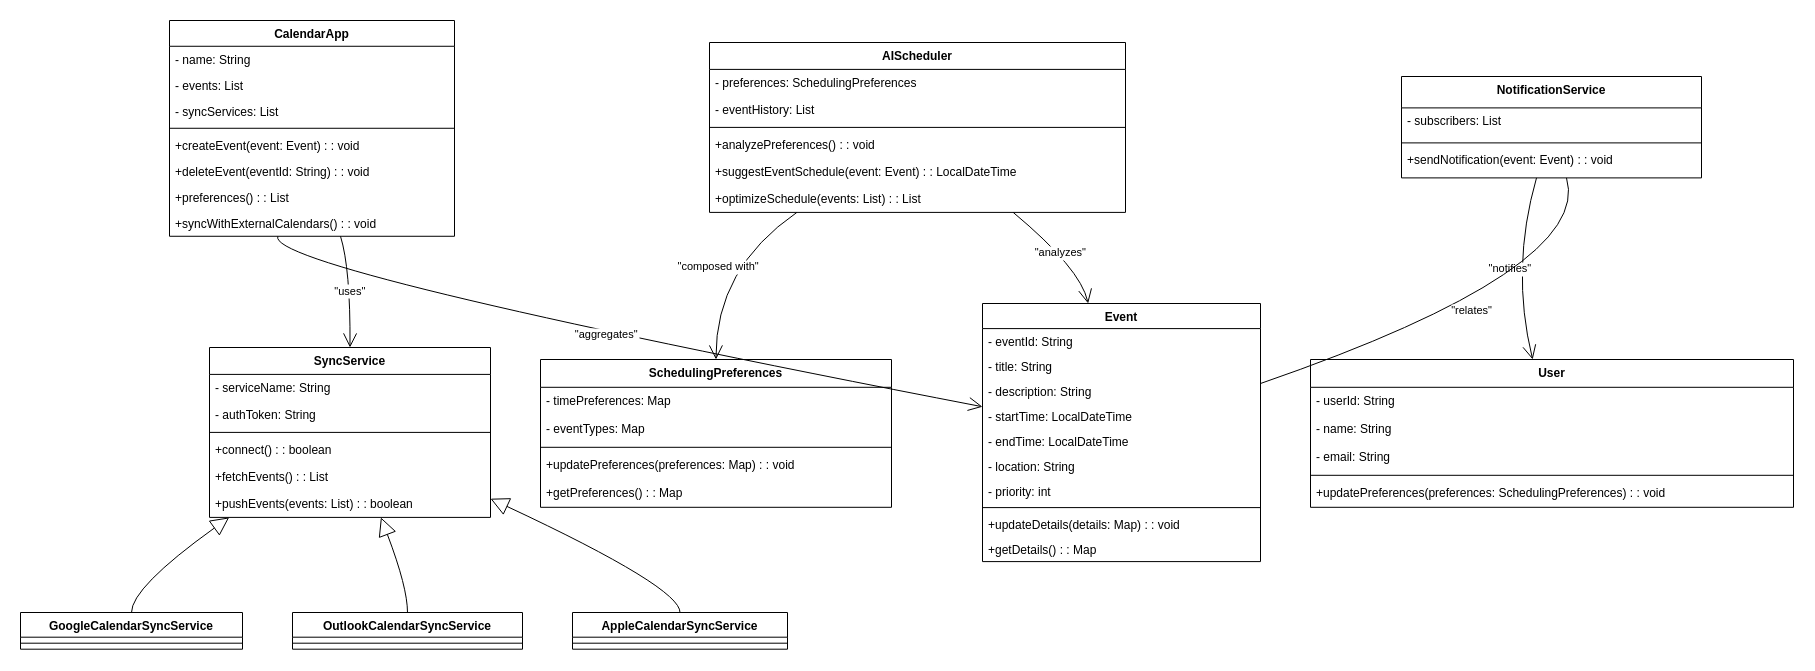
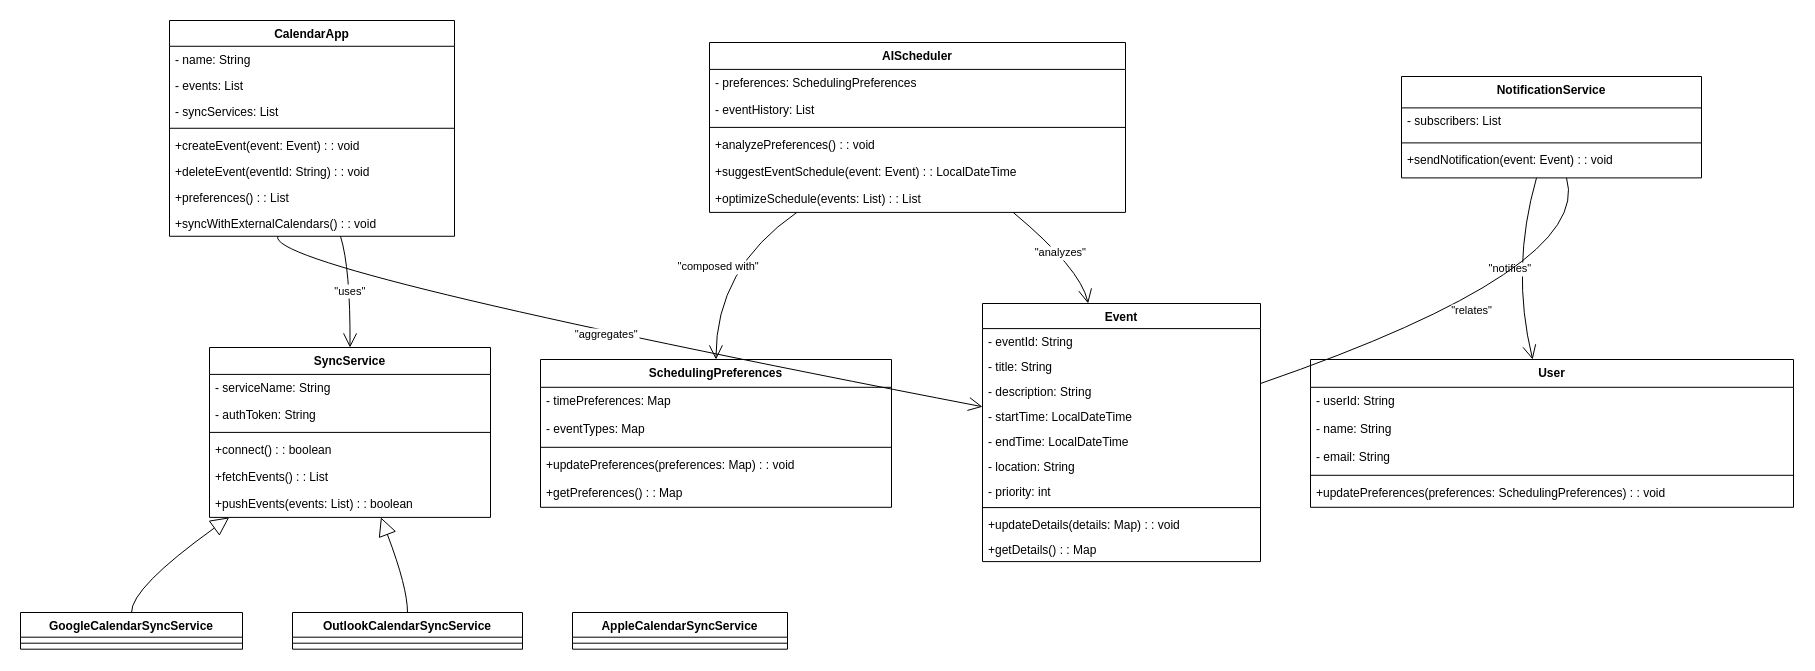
edge "AppleCalendarSyncService" -> "SyncService": removed
